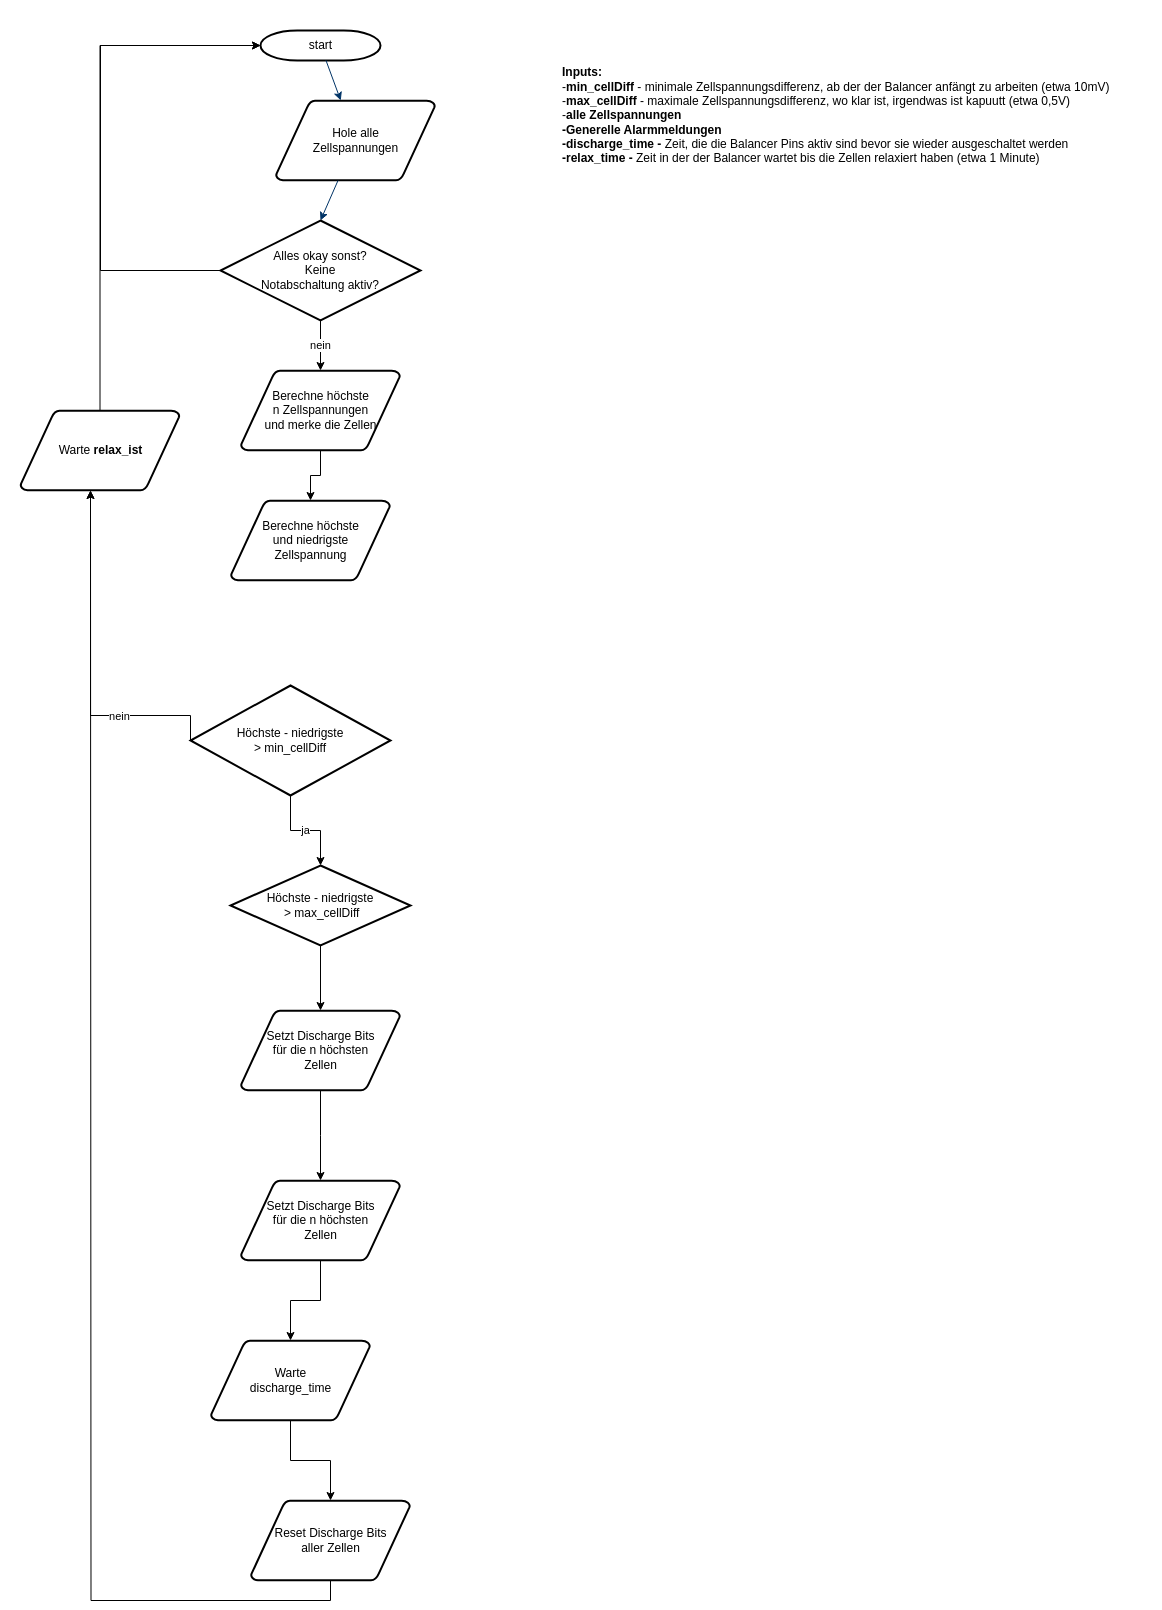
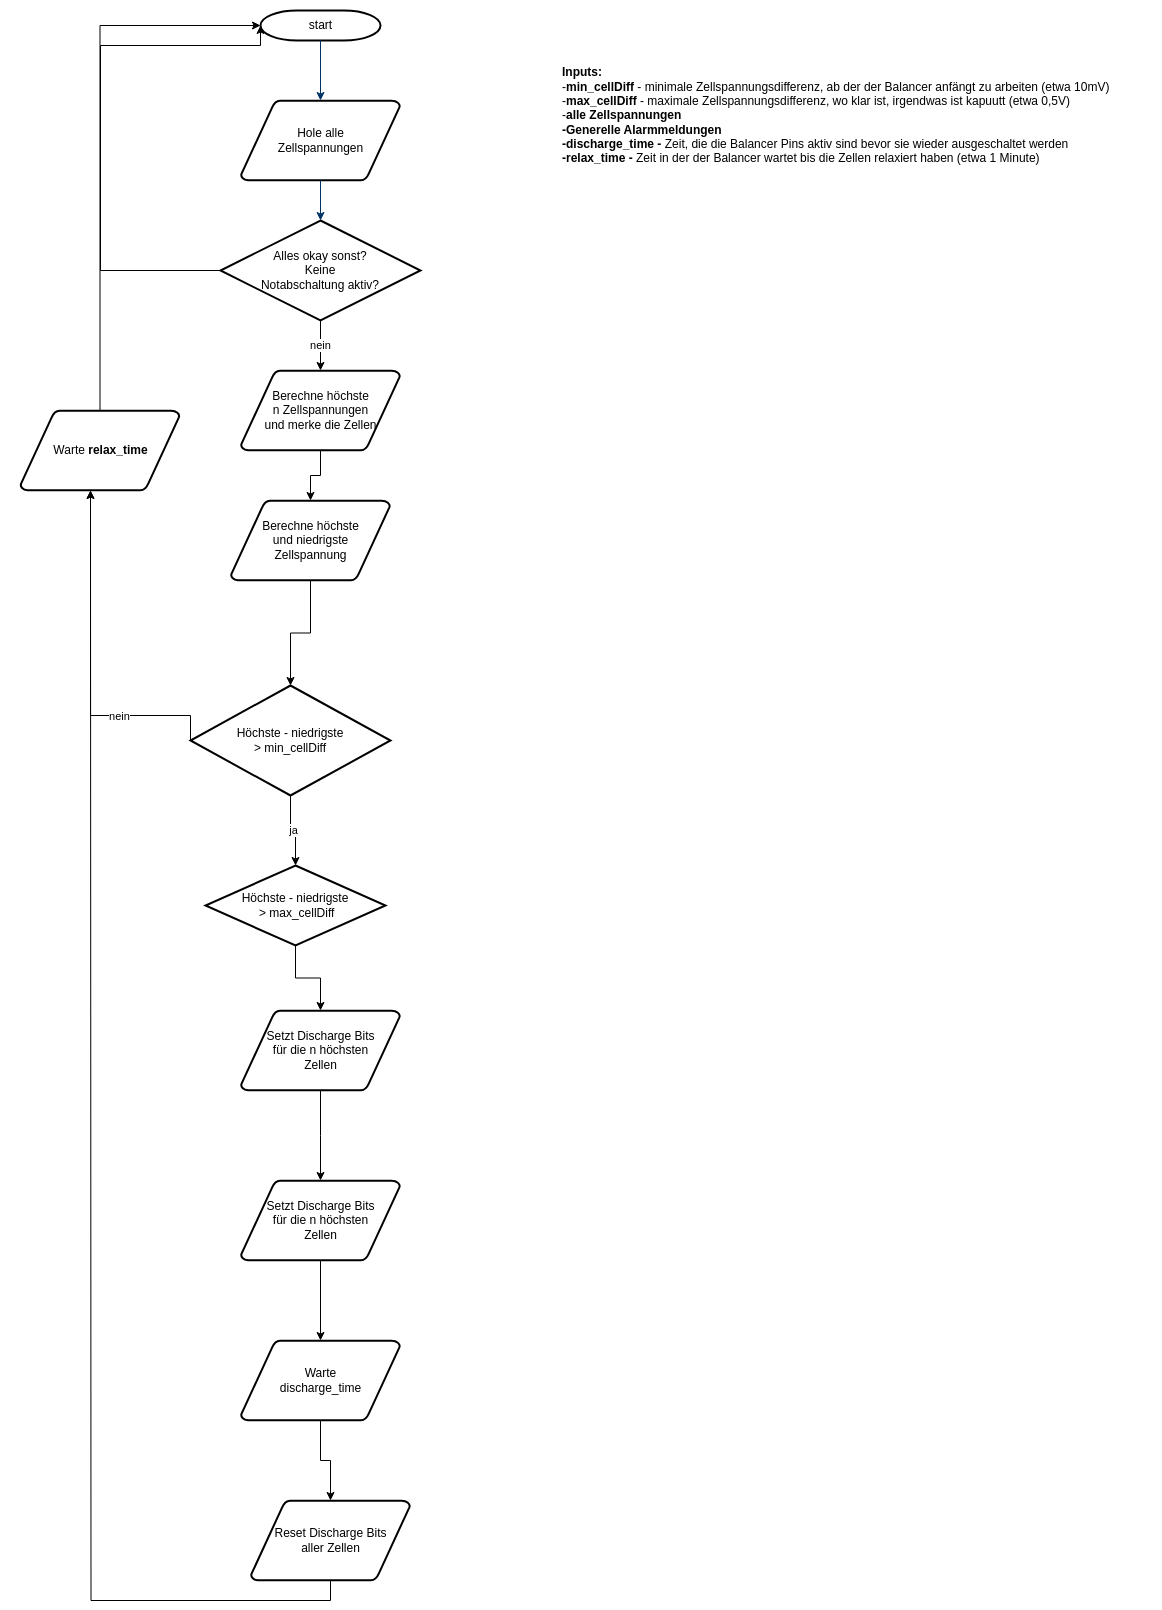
node "start": moved (321, 46) -> (321, 26)
node "Hole alle Zellspannungen": moved (356, 141) -> (321, 141)
node "Warte relax_ist": label "Warte relax_ist" -> "Warte relax_time"
edge "Berechne höchste und niedrigste Zellspannung" -> "Höchste - niedrigste > min_cellDiff": added
node "Höchste - niedrigste > max_cellDiff": moved (321, 906) -> (296, 906)
node "Warte discharge_time": moved (291, 1381) -> (321, 1381)
